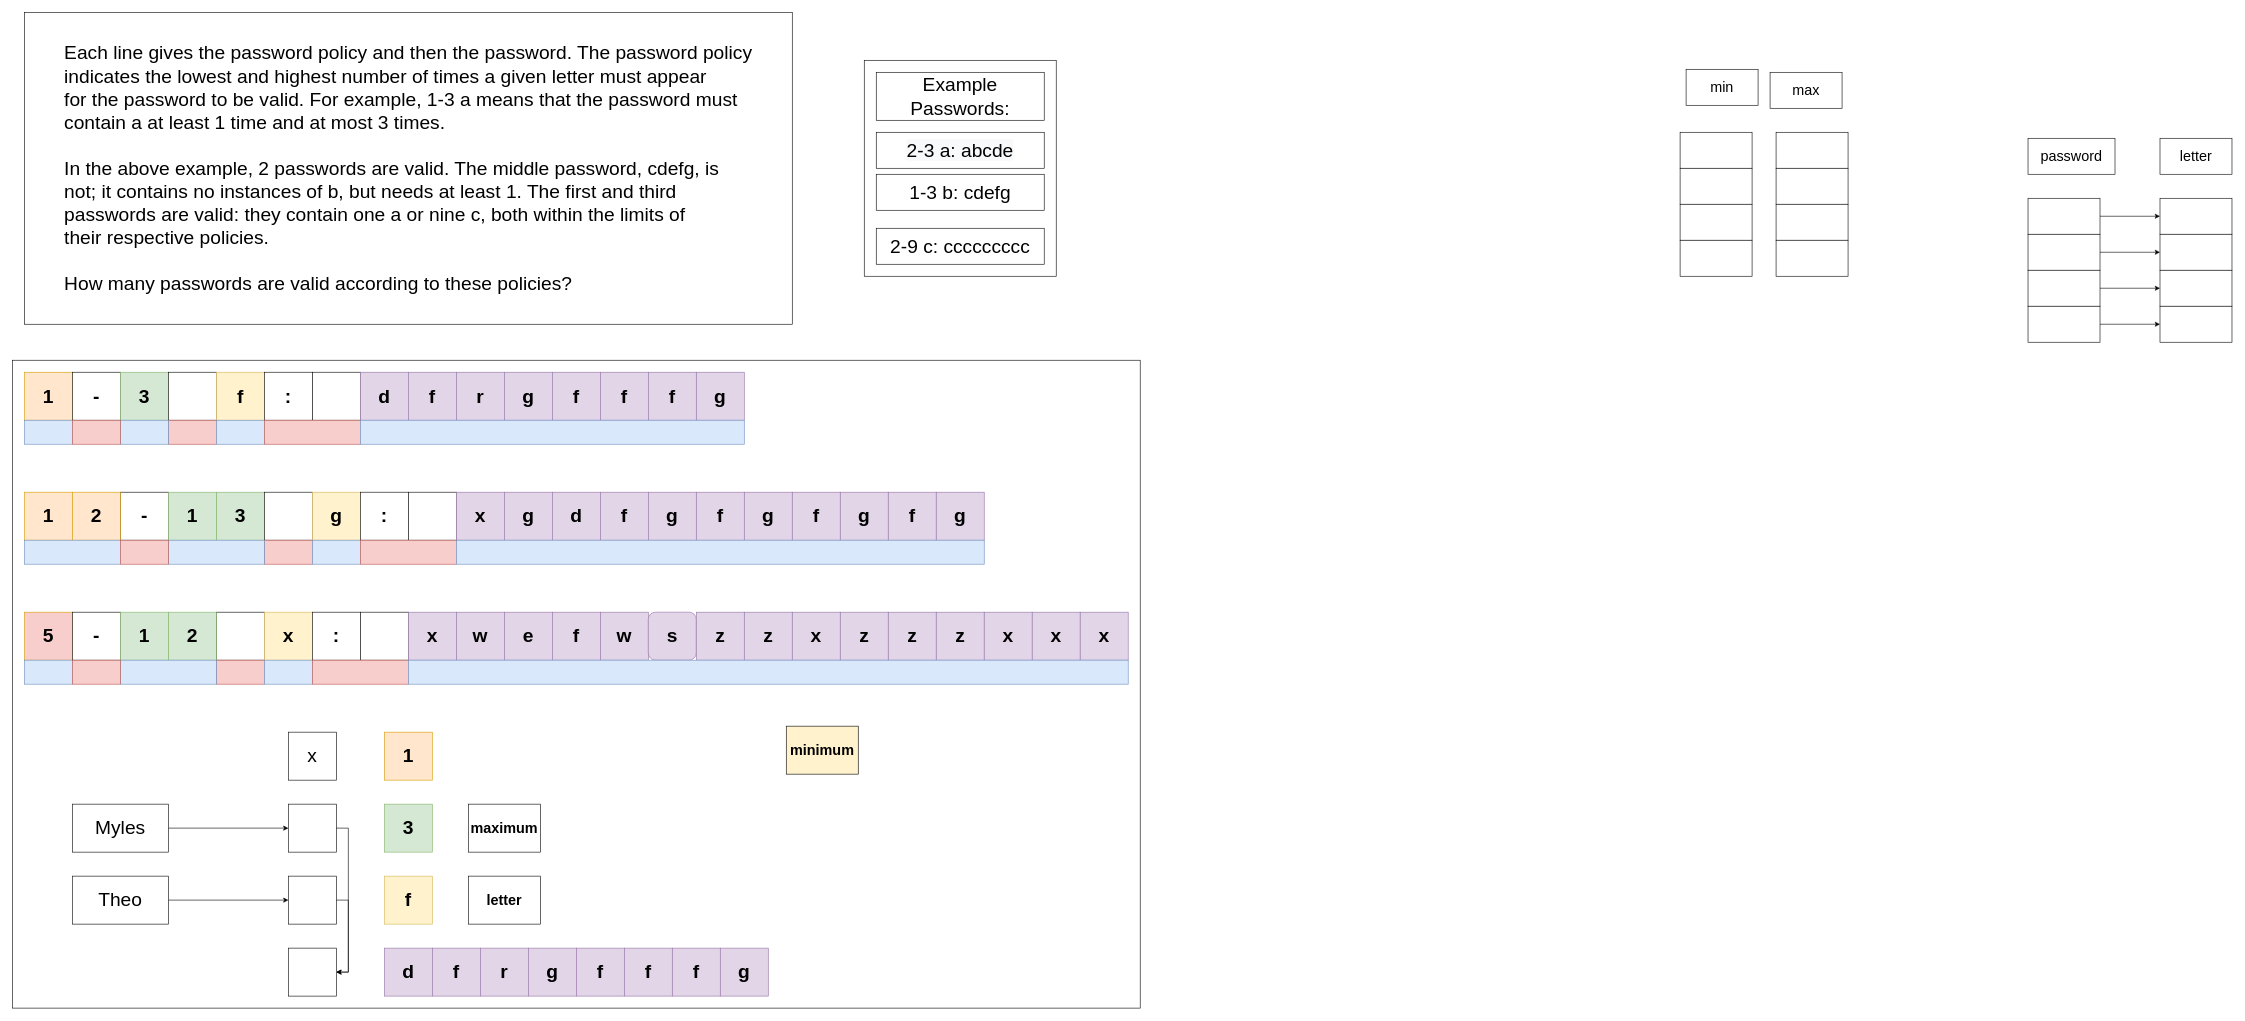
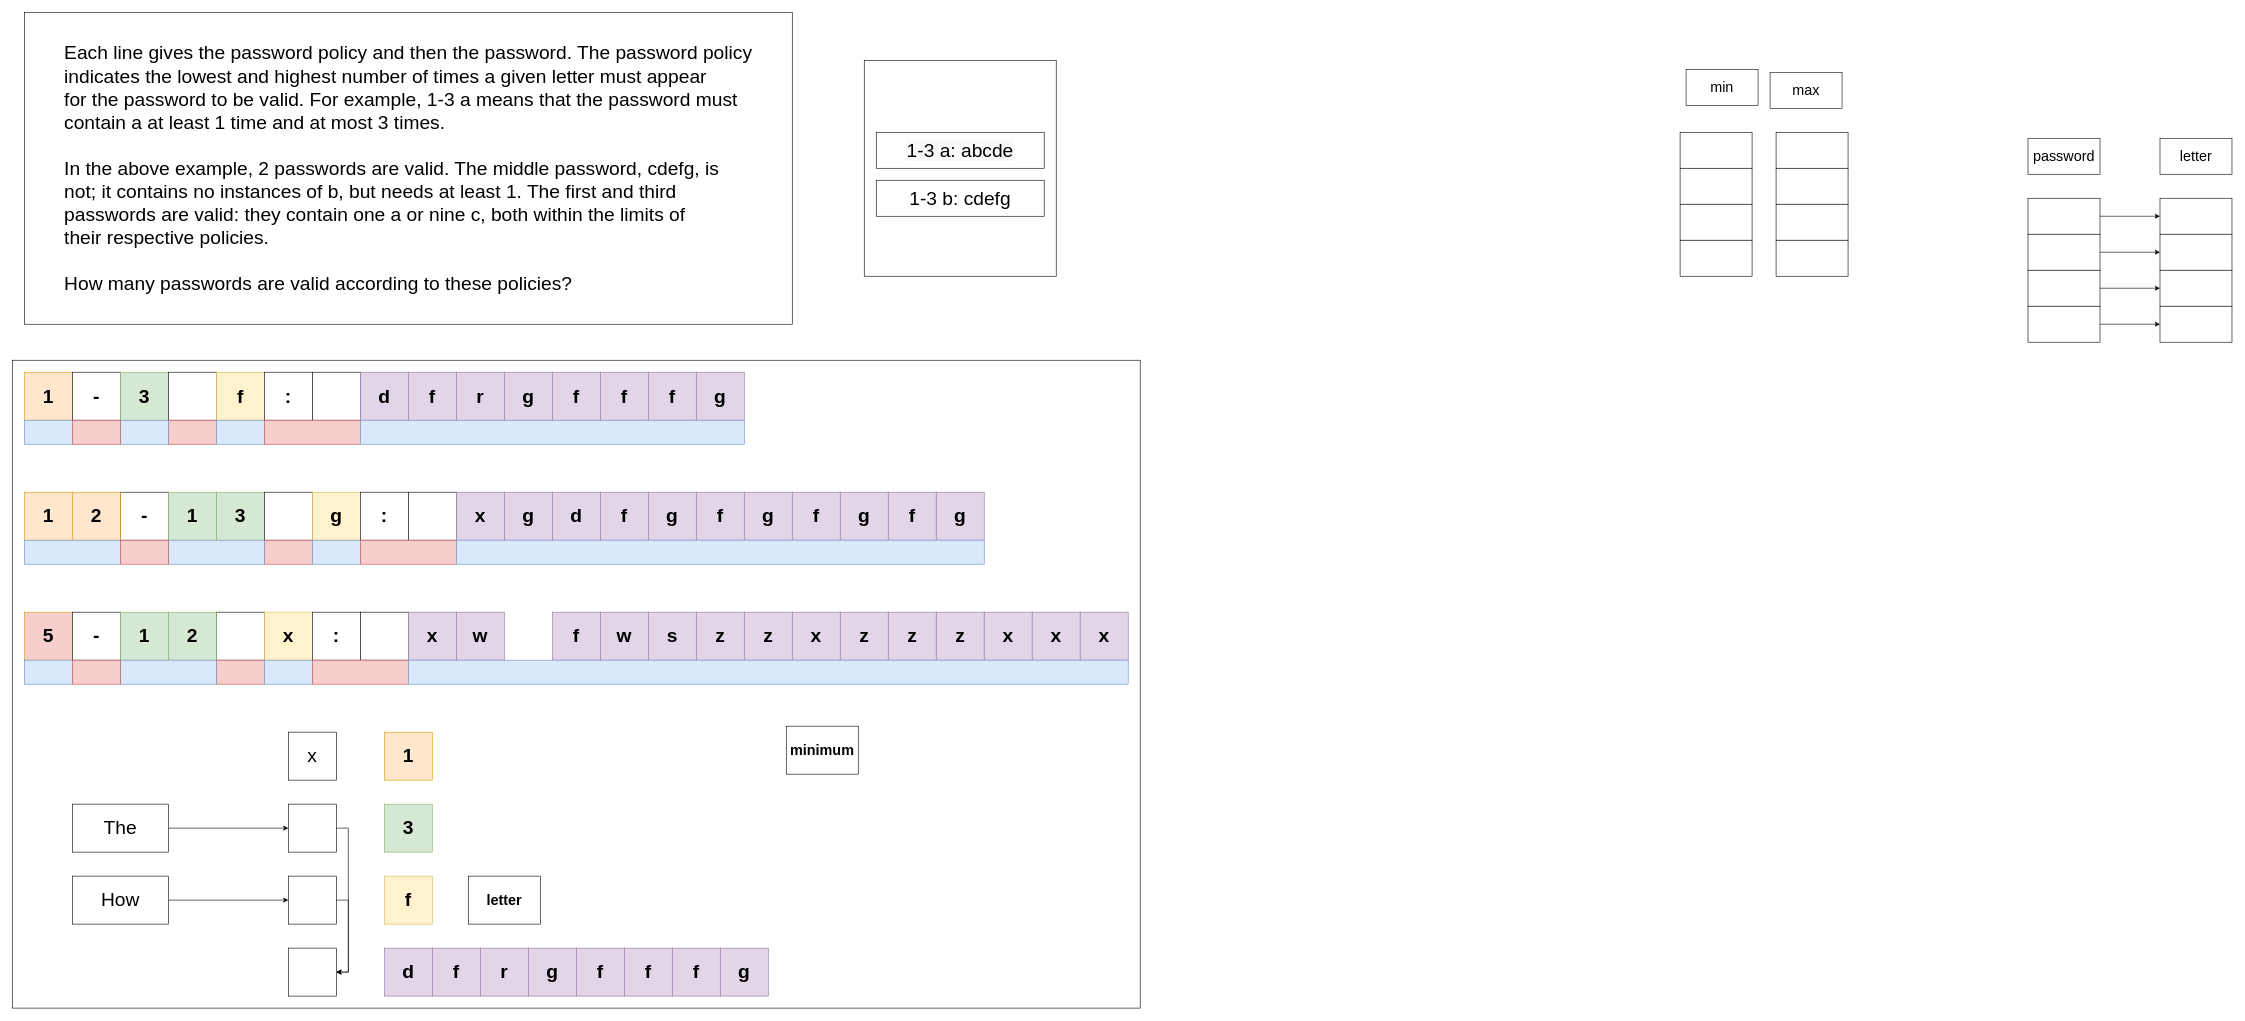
node "Example Passwords:": removed
node "2-3 a: abcde": label "2-3 a: abcde" -> "1-3 a: abcde"
node "password": size 87x36 -> 72x36
node "1-3 b: cdefg": moved (960, 192) -> (960, 198)
node "2-9 c: ccccccccc": removed
node "e": removed
node "s": shape rounded rectangle -> rectangle
node "minimum": fillcolor #fff2cc -> #ffffff
node "Myles": label "Myles" -> "The"
node "maximum": removed
node "Theo": label "Theo" -> "How"
